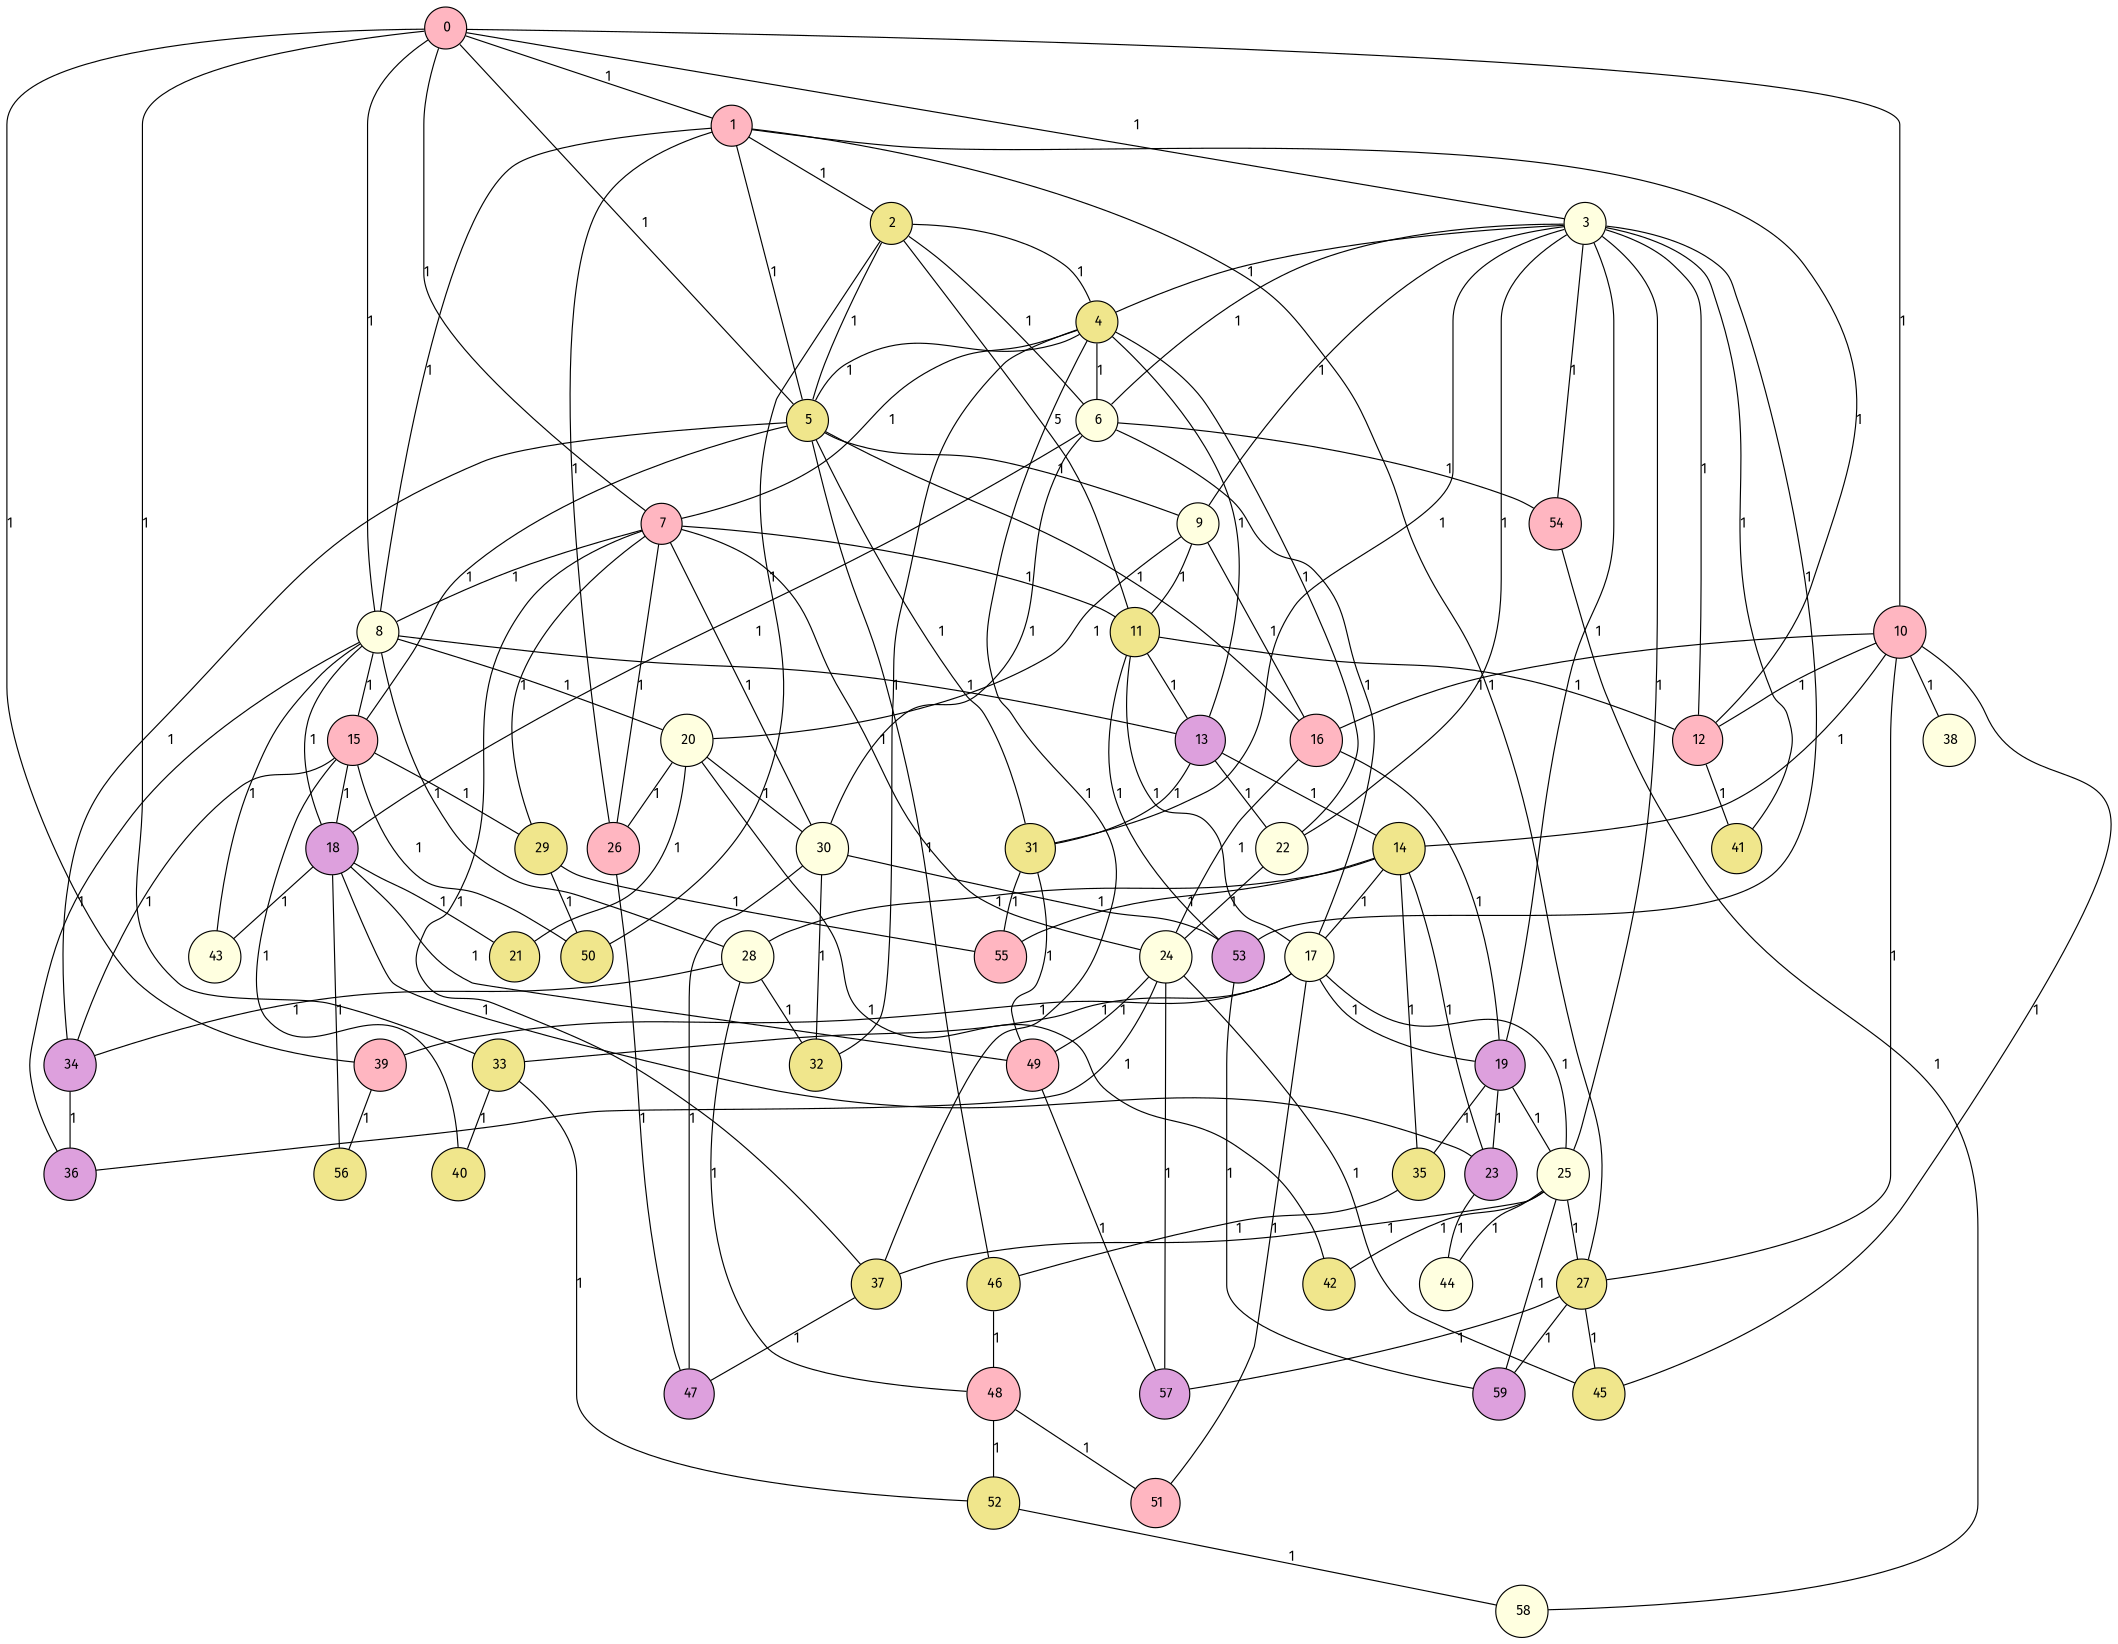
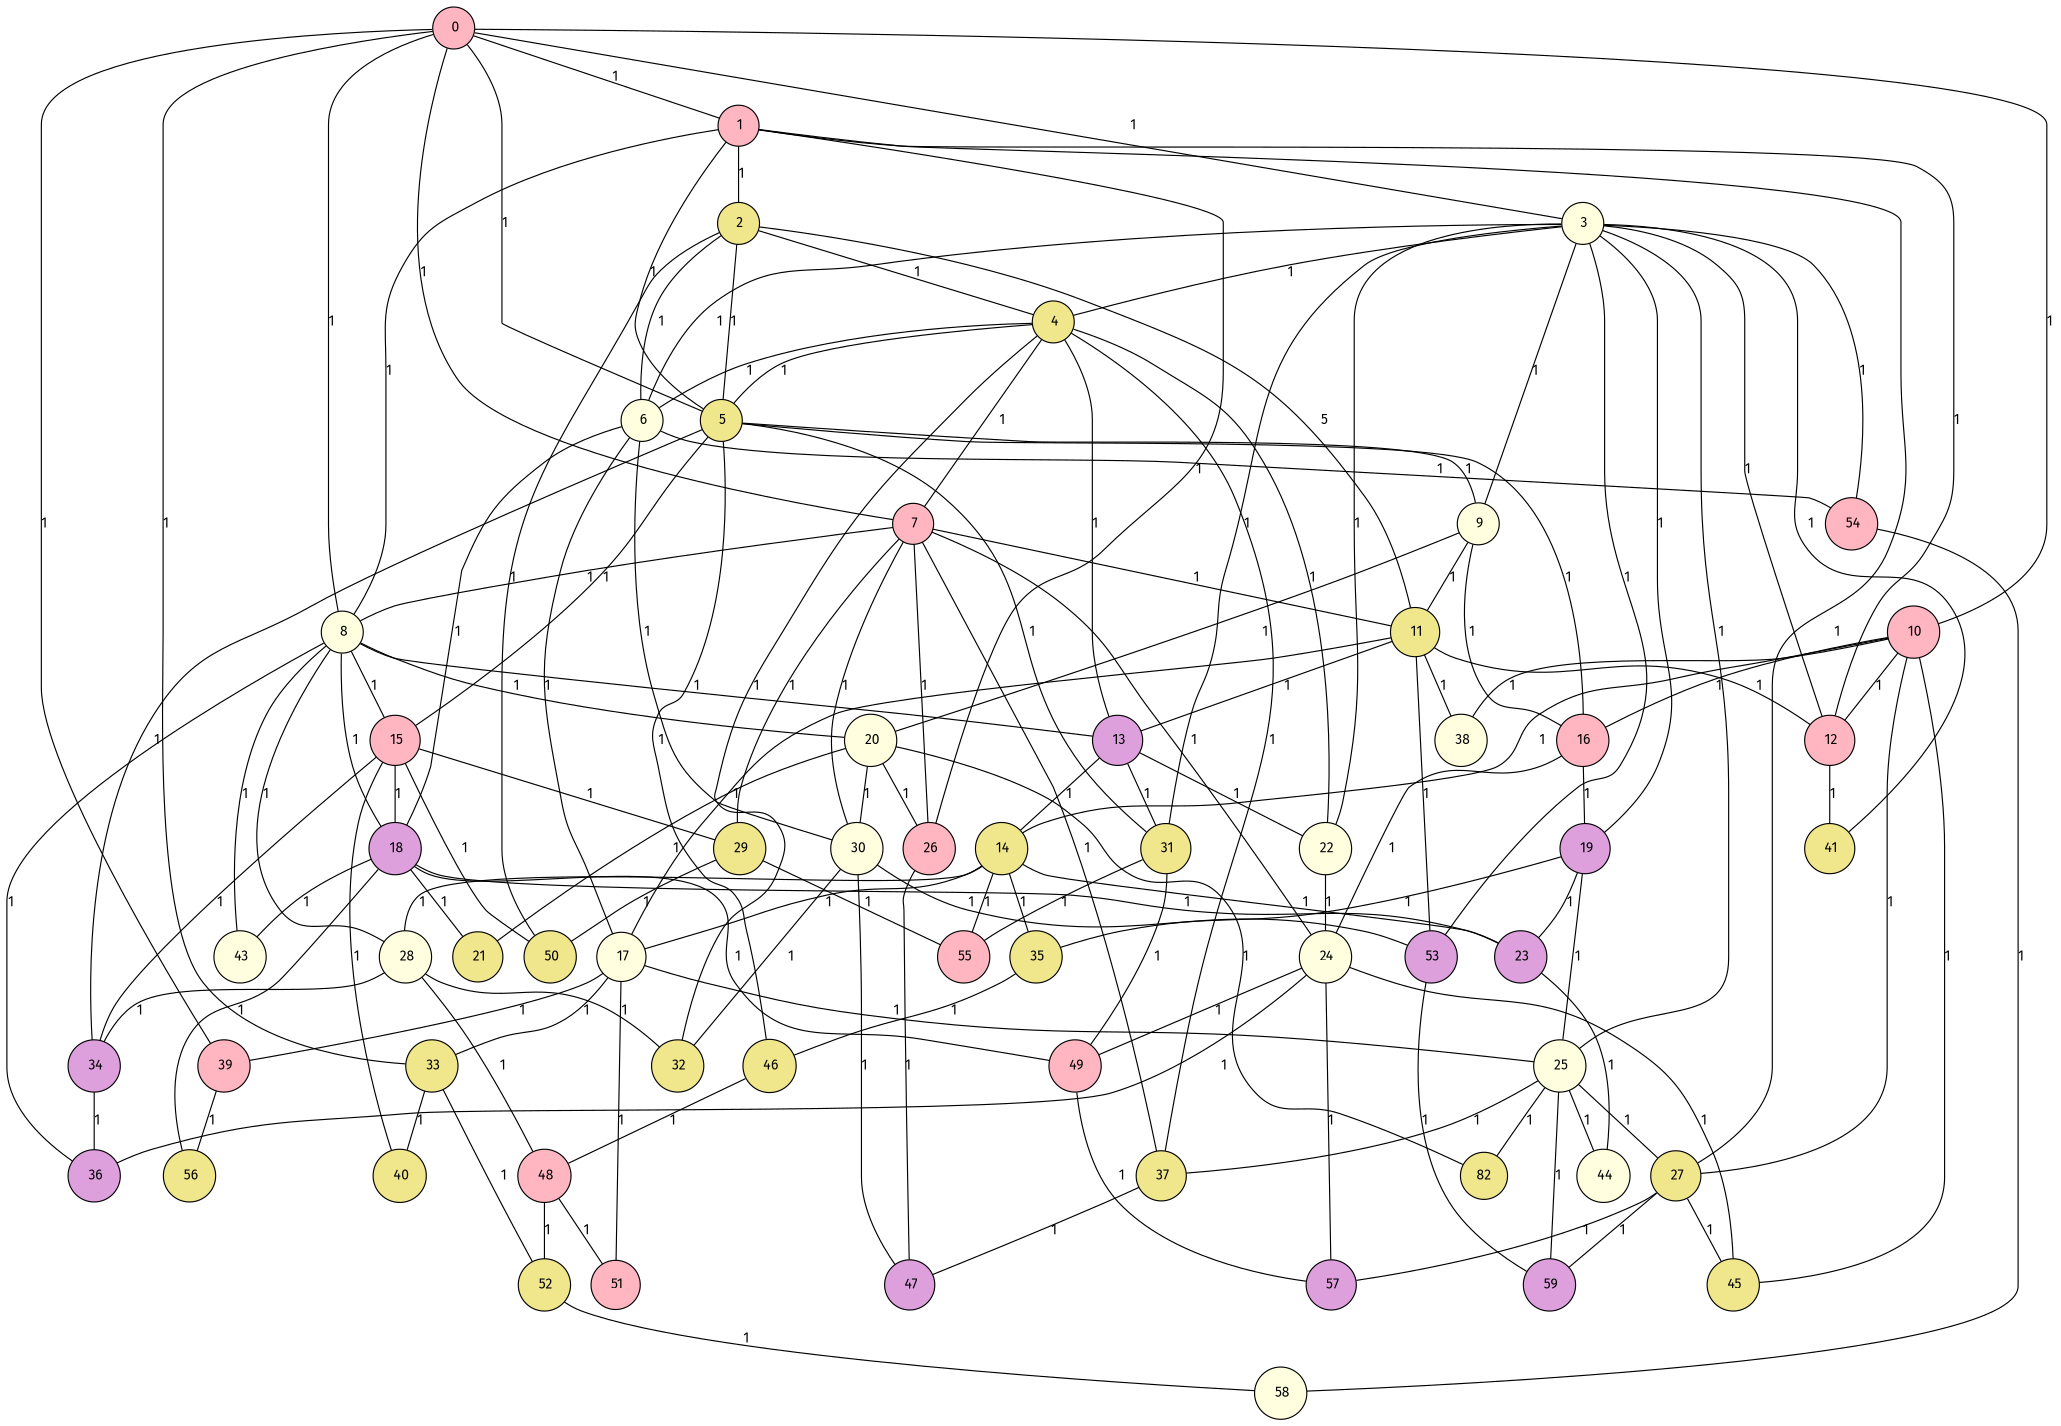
edge "11" -- "38": added, label "1"
edge "17" -- "19": removed, label "1"
node "42": label "42" -> "82"
